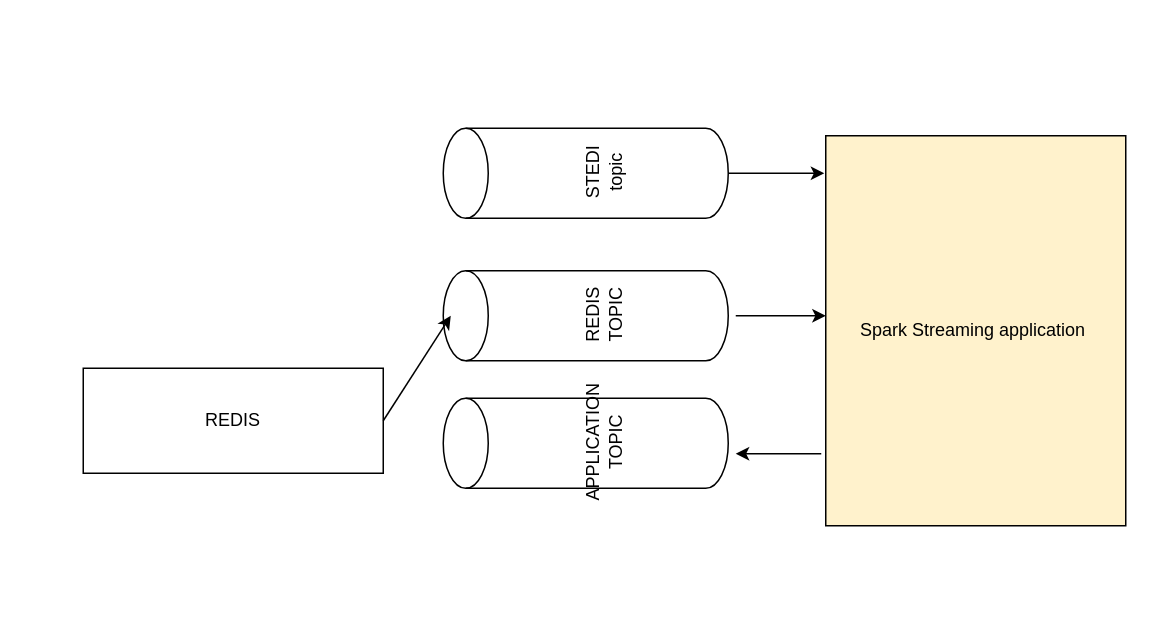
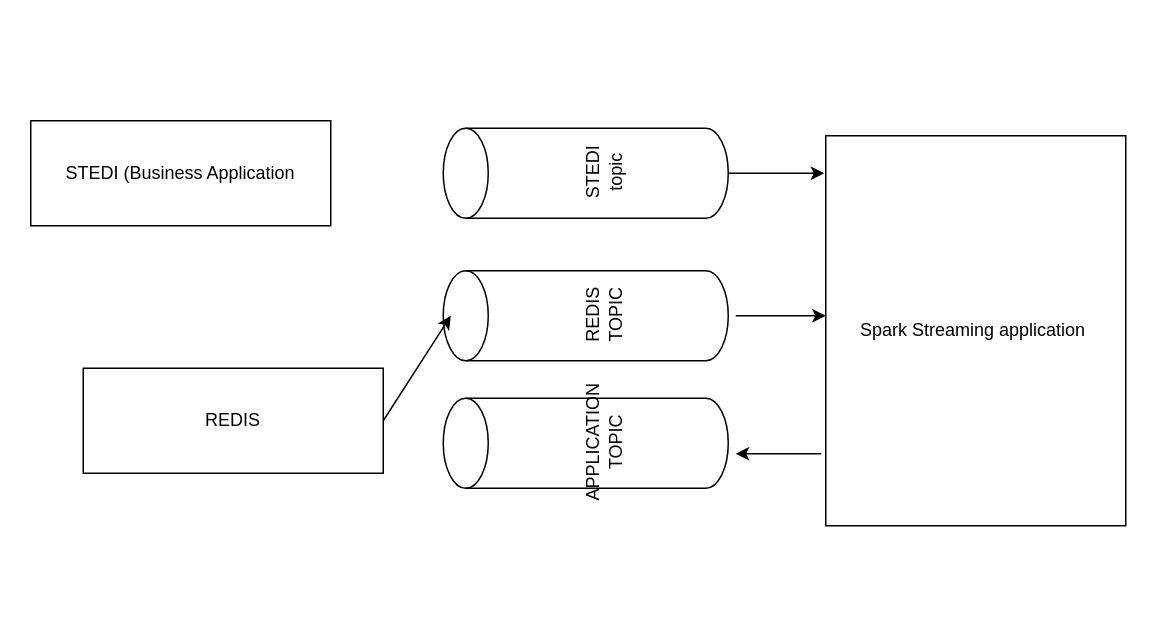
node "STEDI (Business Application": added
node "Spark Streaming application": fillcolor #fff2cc -> #ffffff
